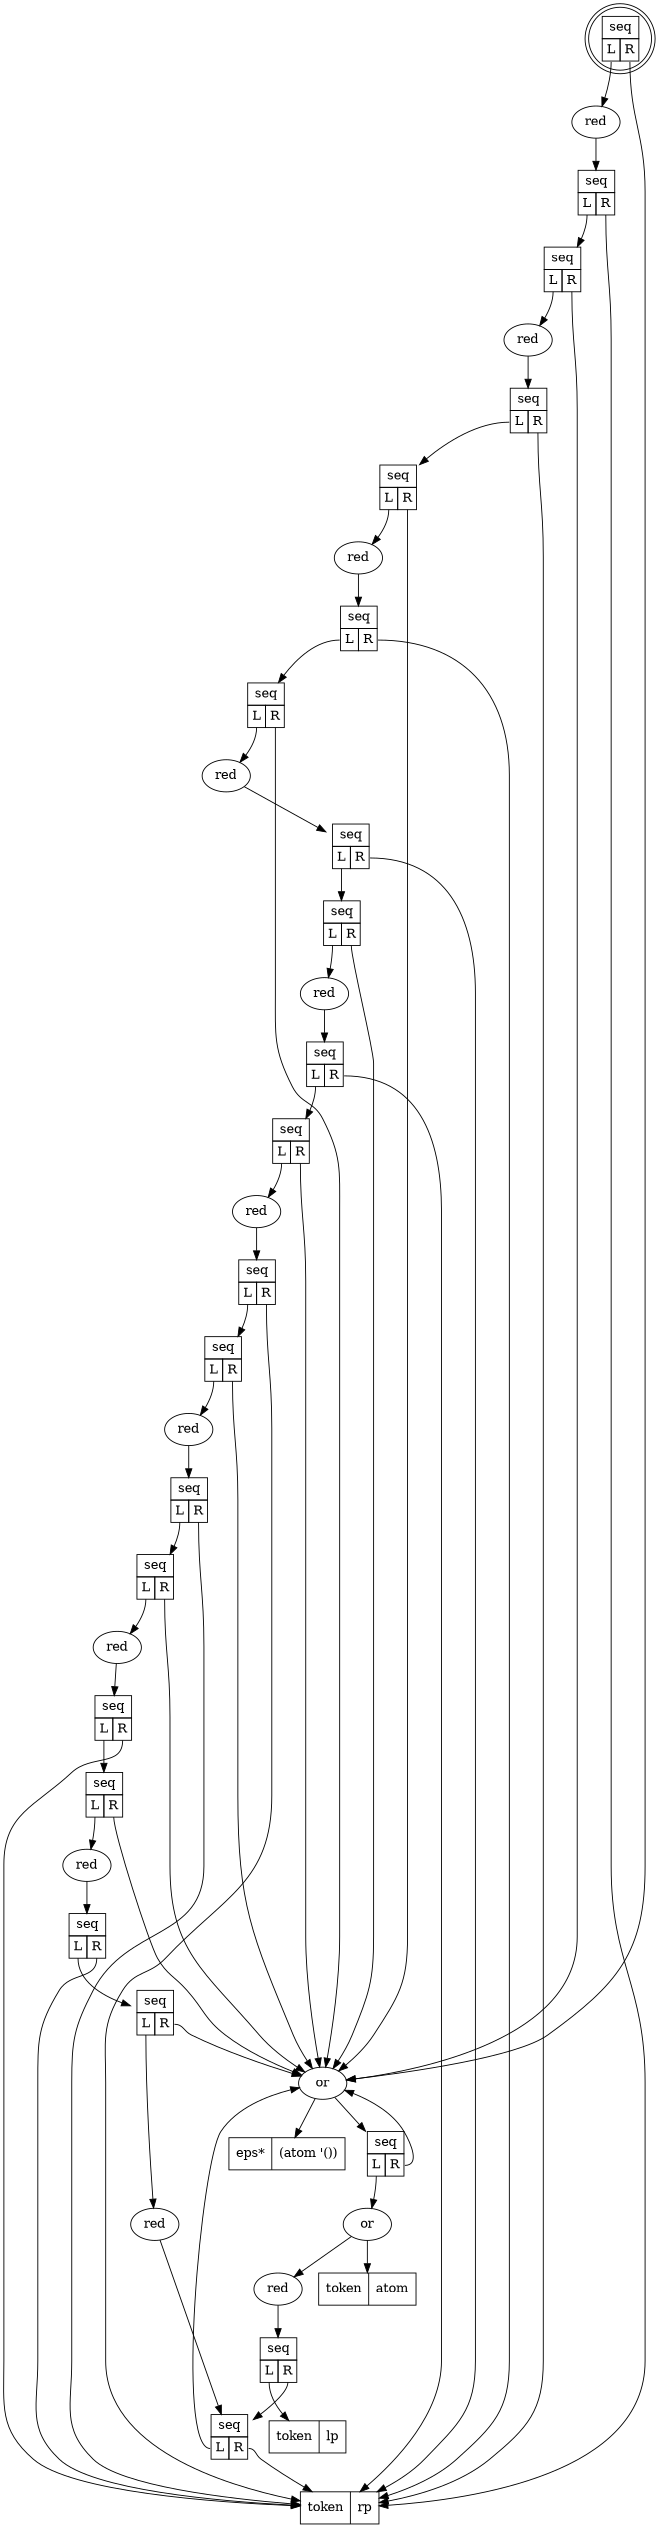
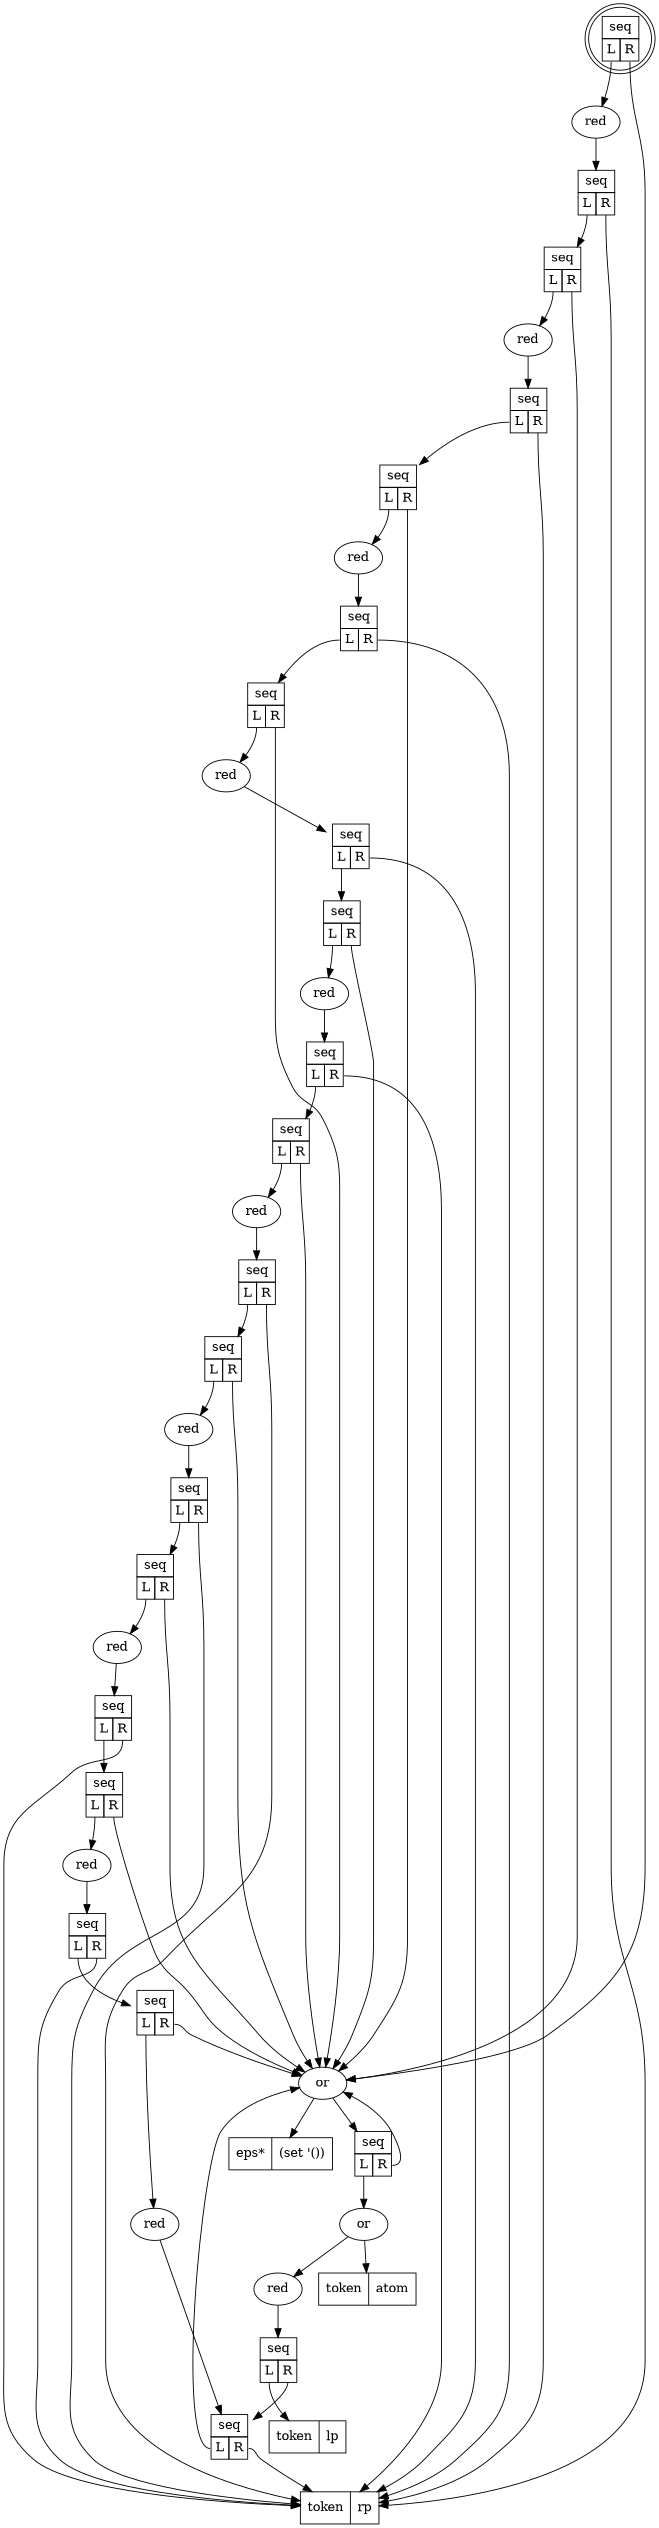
node "eps*": text "(atom '())" -> "(set '())"
